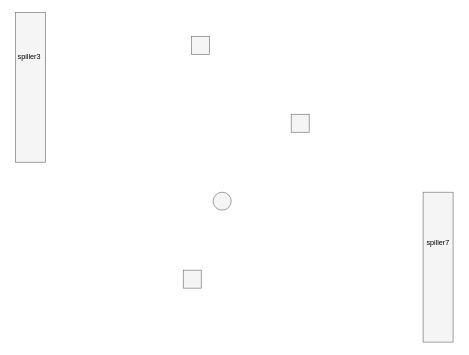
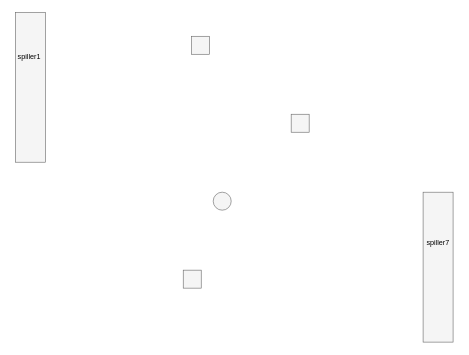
node "spiller3": label "spiller3" -> "spiller1"
